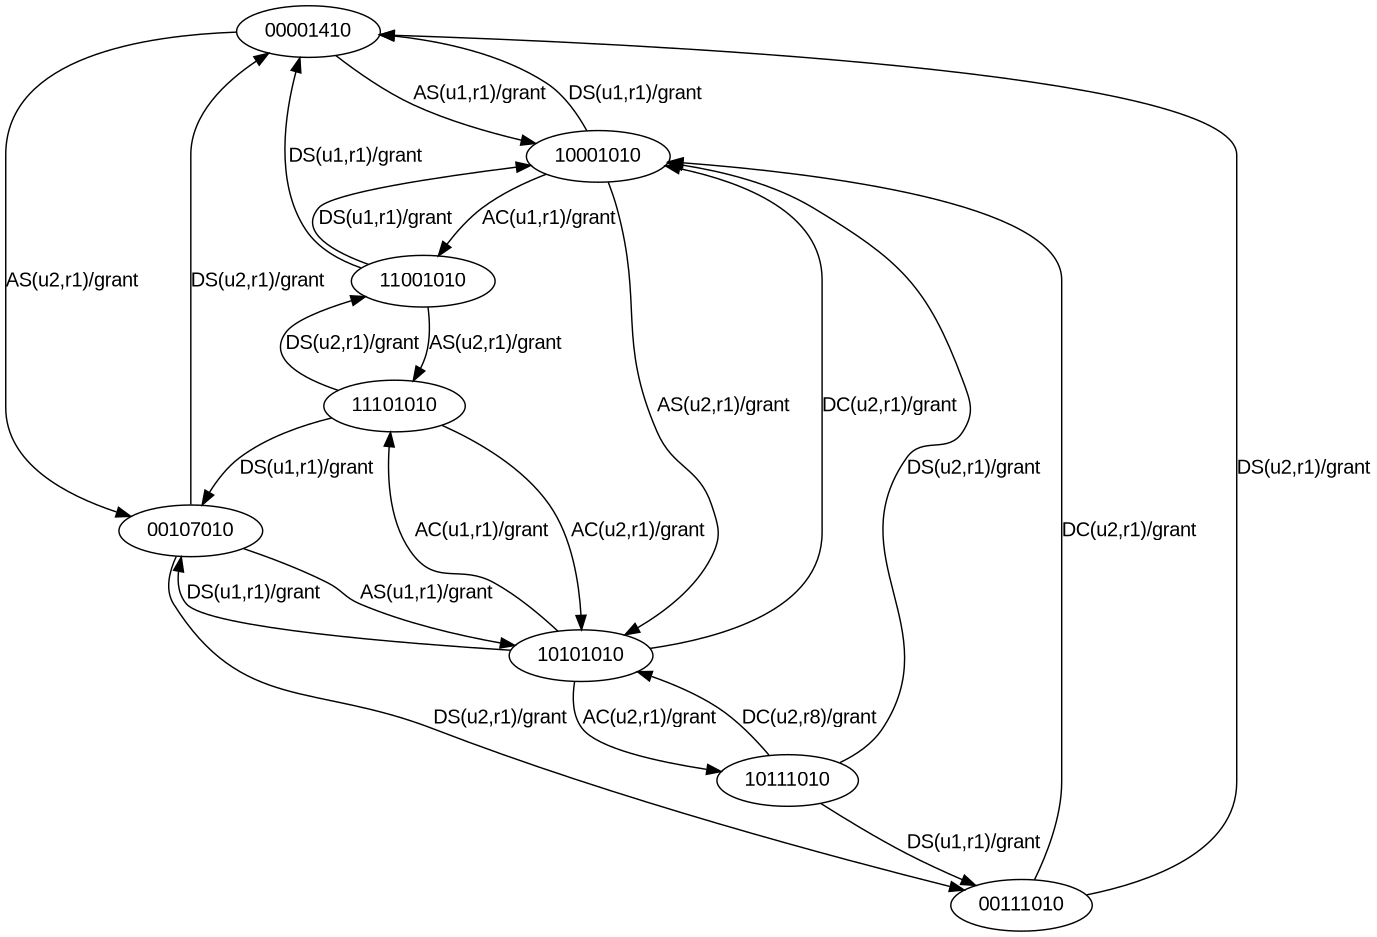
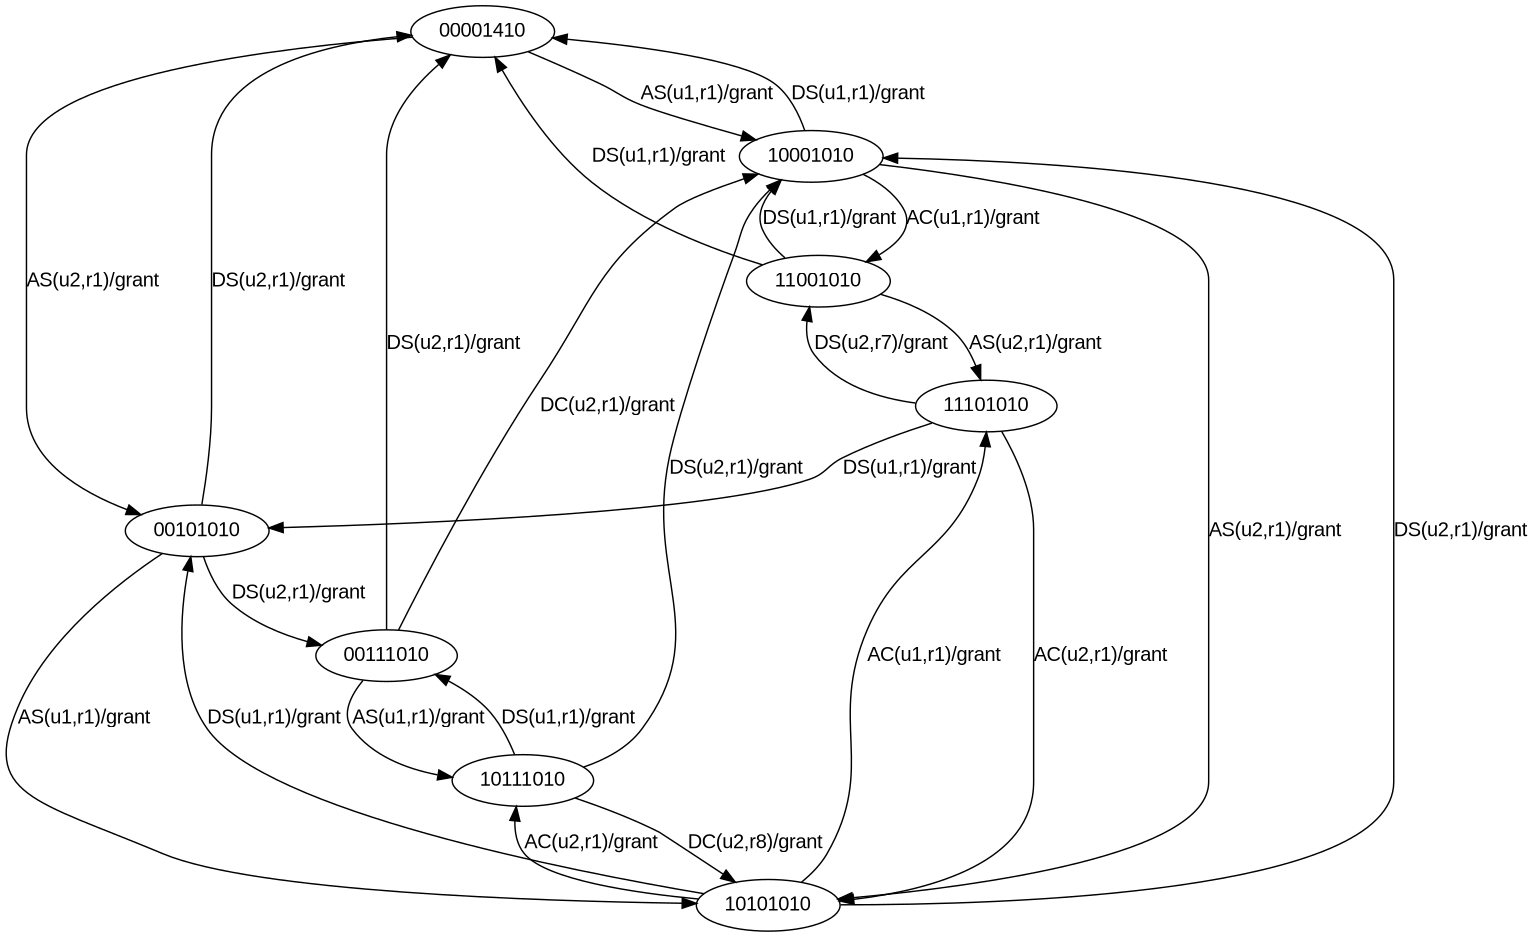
edge "11101010" -> "11001010": label "DS(u2,r1)/grant" -> "DS(u2,r7)/grant"
edge "10101010" -> "10001010": label "DC(u2,r1)/grant" -> "DS(u2,r1)/grant"
node "00107010": label "00107010" -> "00101010"
edge "00111010" -> "10111010": added, label "AS(u1,r1)/grant"
